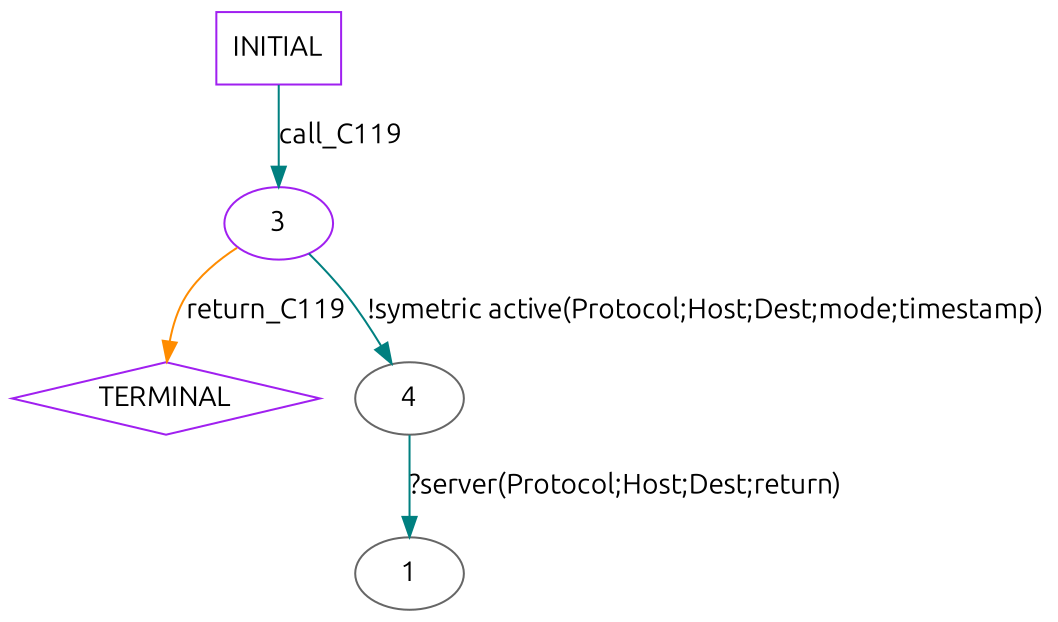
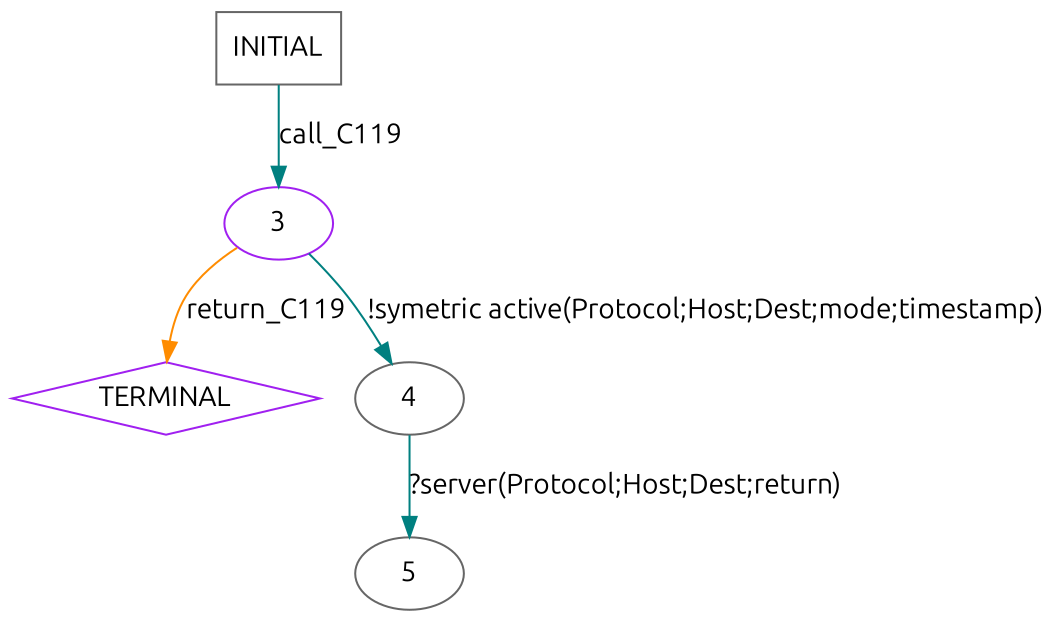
node "INITIAL": color purple -> gray40
node "1": label "1" -> "5"
